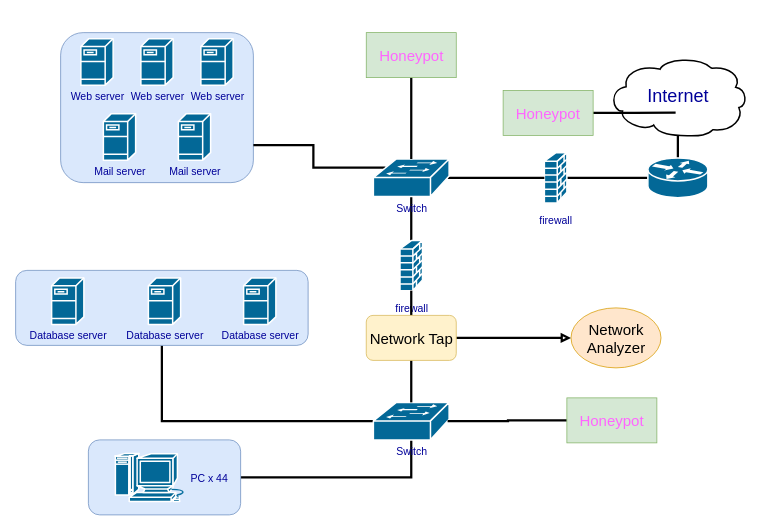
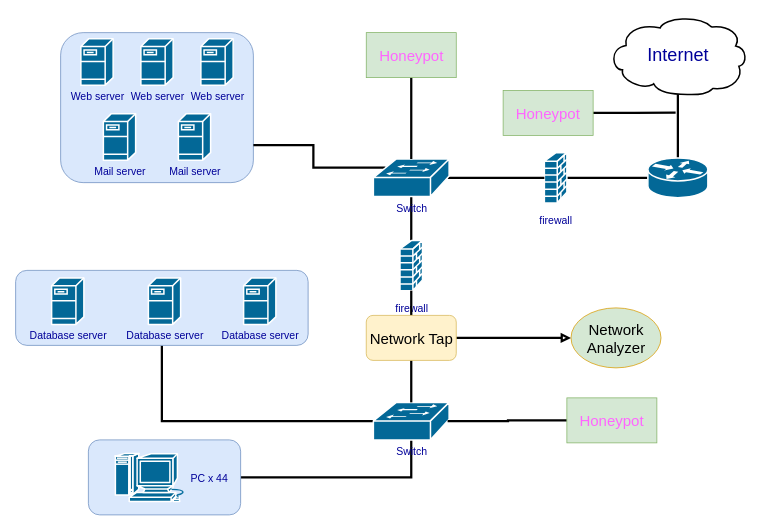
node "Internet": moved (678, 96) -> (678, 55)
node "Network Analyzer": fillcolor #ffe6cc -> #d5e8d4
